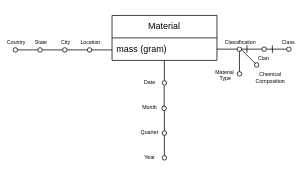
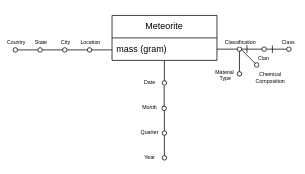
node "Material": label "Material" -> "Meteorite"
